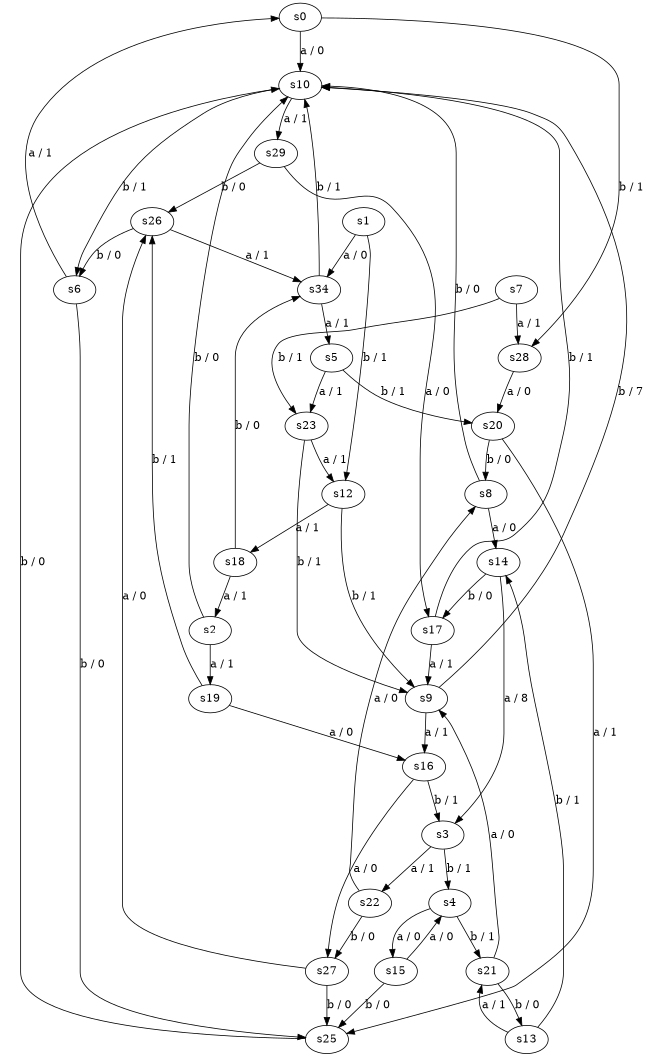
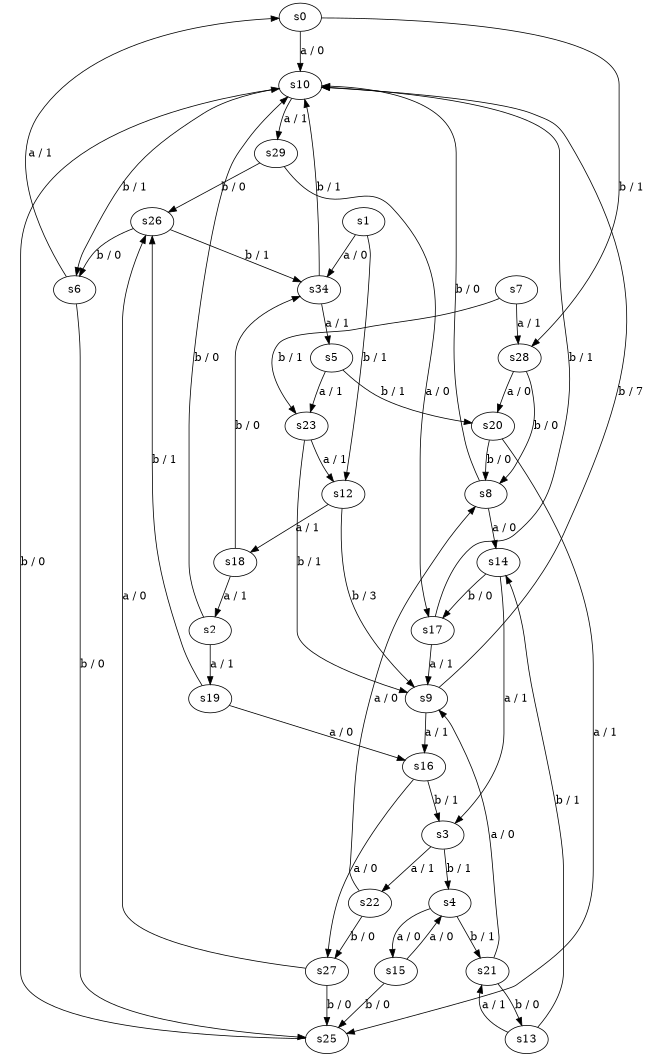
edge "s26" -> "s34": label "a / 1" -> "b / 1"
edge "s28" -> "s8": added, label "b / 0"
edge "s12" -> "s9": label "b / 1" -> "b / 3"
edge "s14" -> "s3": label "a / 8" -> "a / 1"
